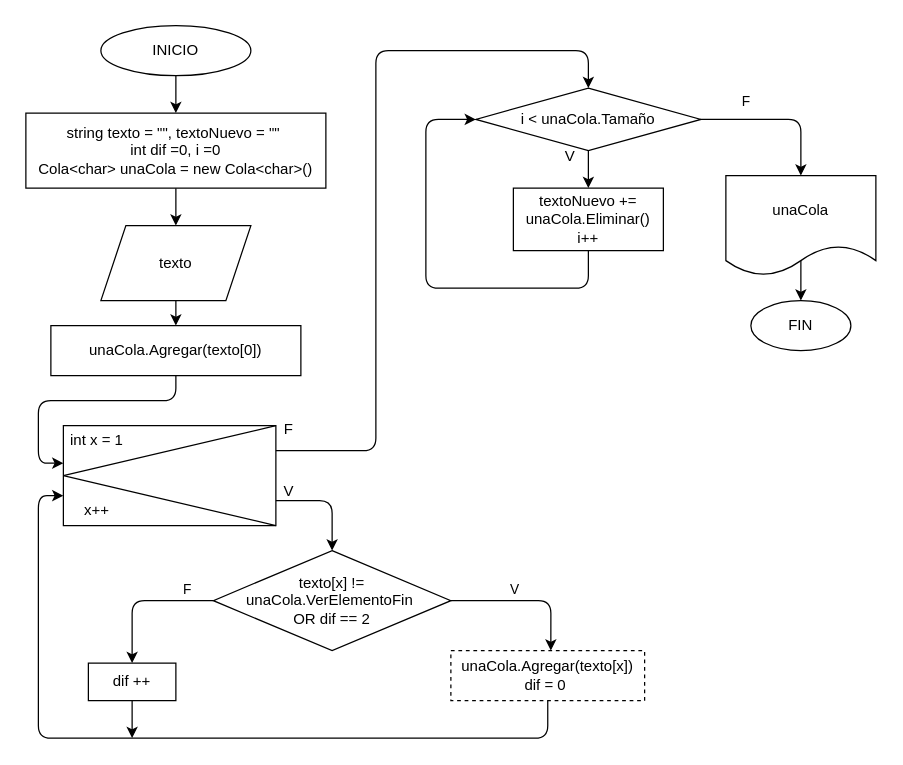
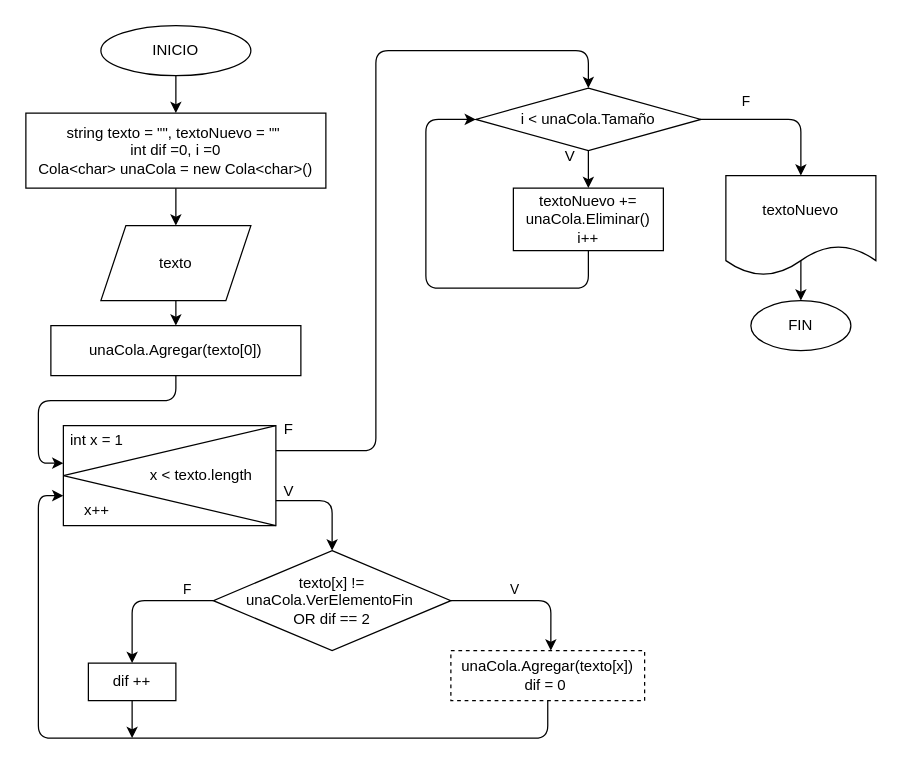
node "unaCola": label "unaCola" -> "textoNuevo"
node "x < texto.length": added
